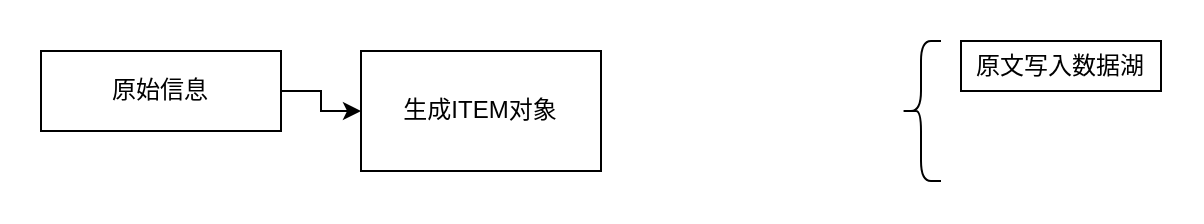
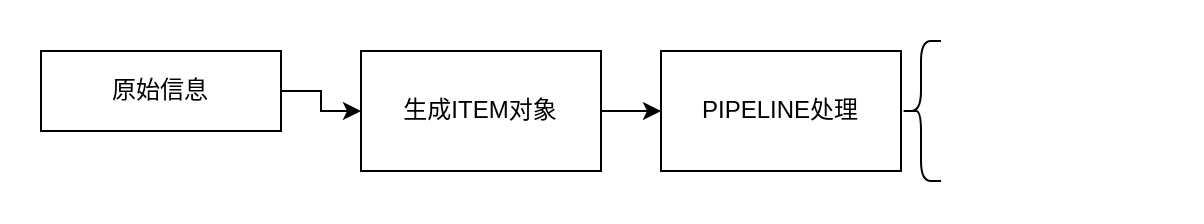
node "原文写入数据湖": removed
edge "生成ITEM对象" -> "PIPELINE处理": added
node "PIPELINE处理": added
